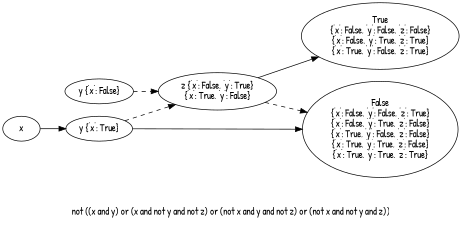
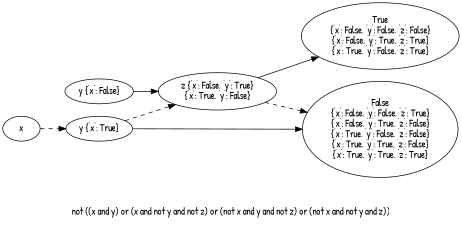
edge "y {'x': False}" -> "z {'x': False, 'y': True} {'x': True, 'y': False}": style dashed -> solid
edge "x" -> "y {'x': True}": style solid -> dashed
